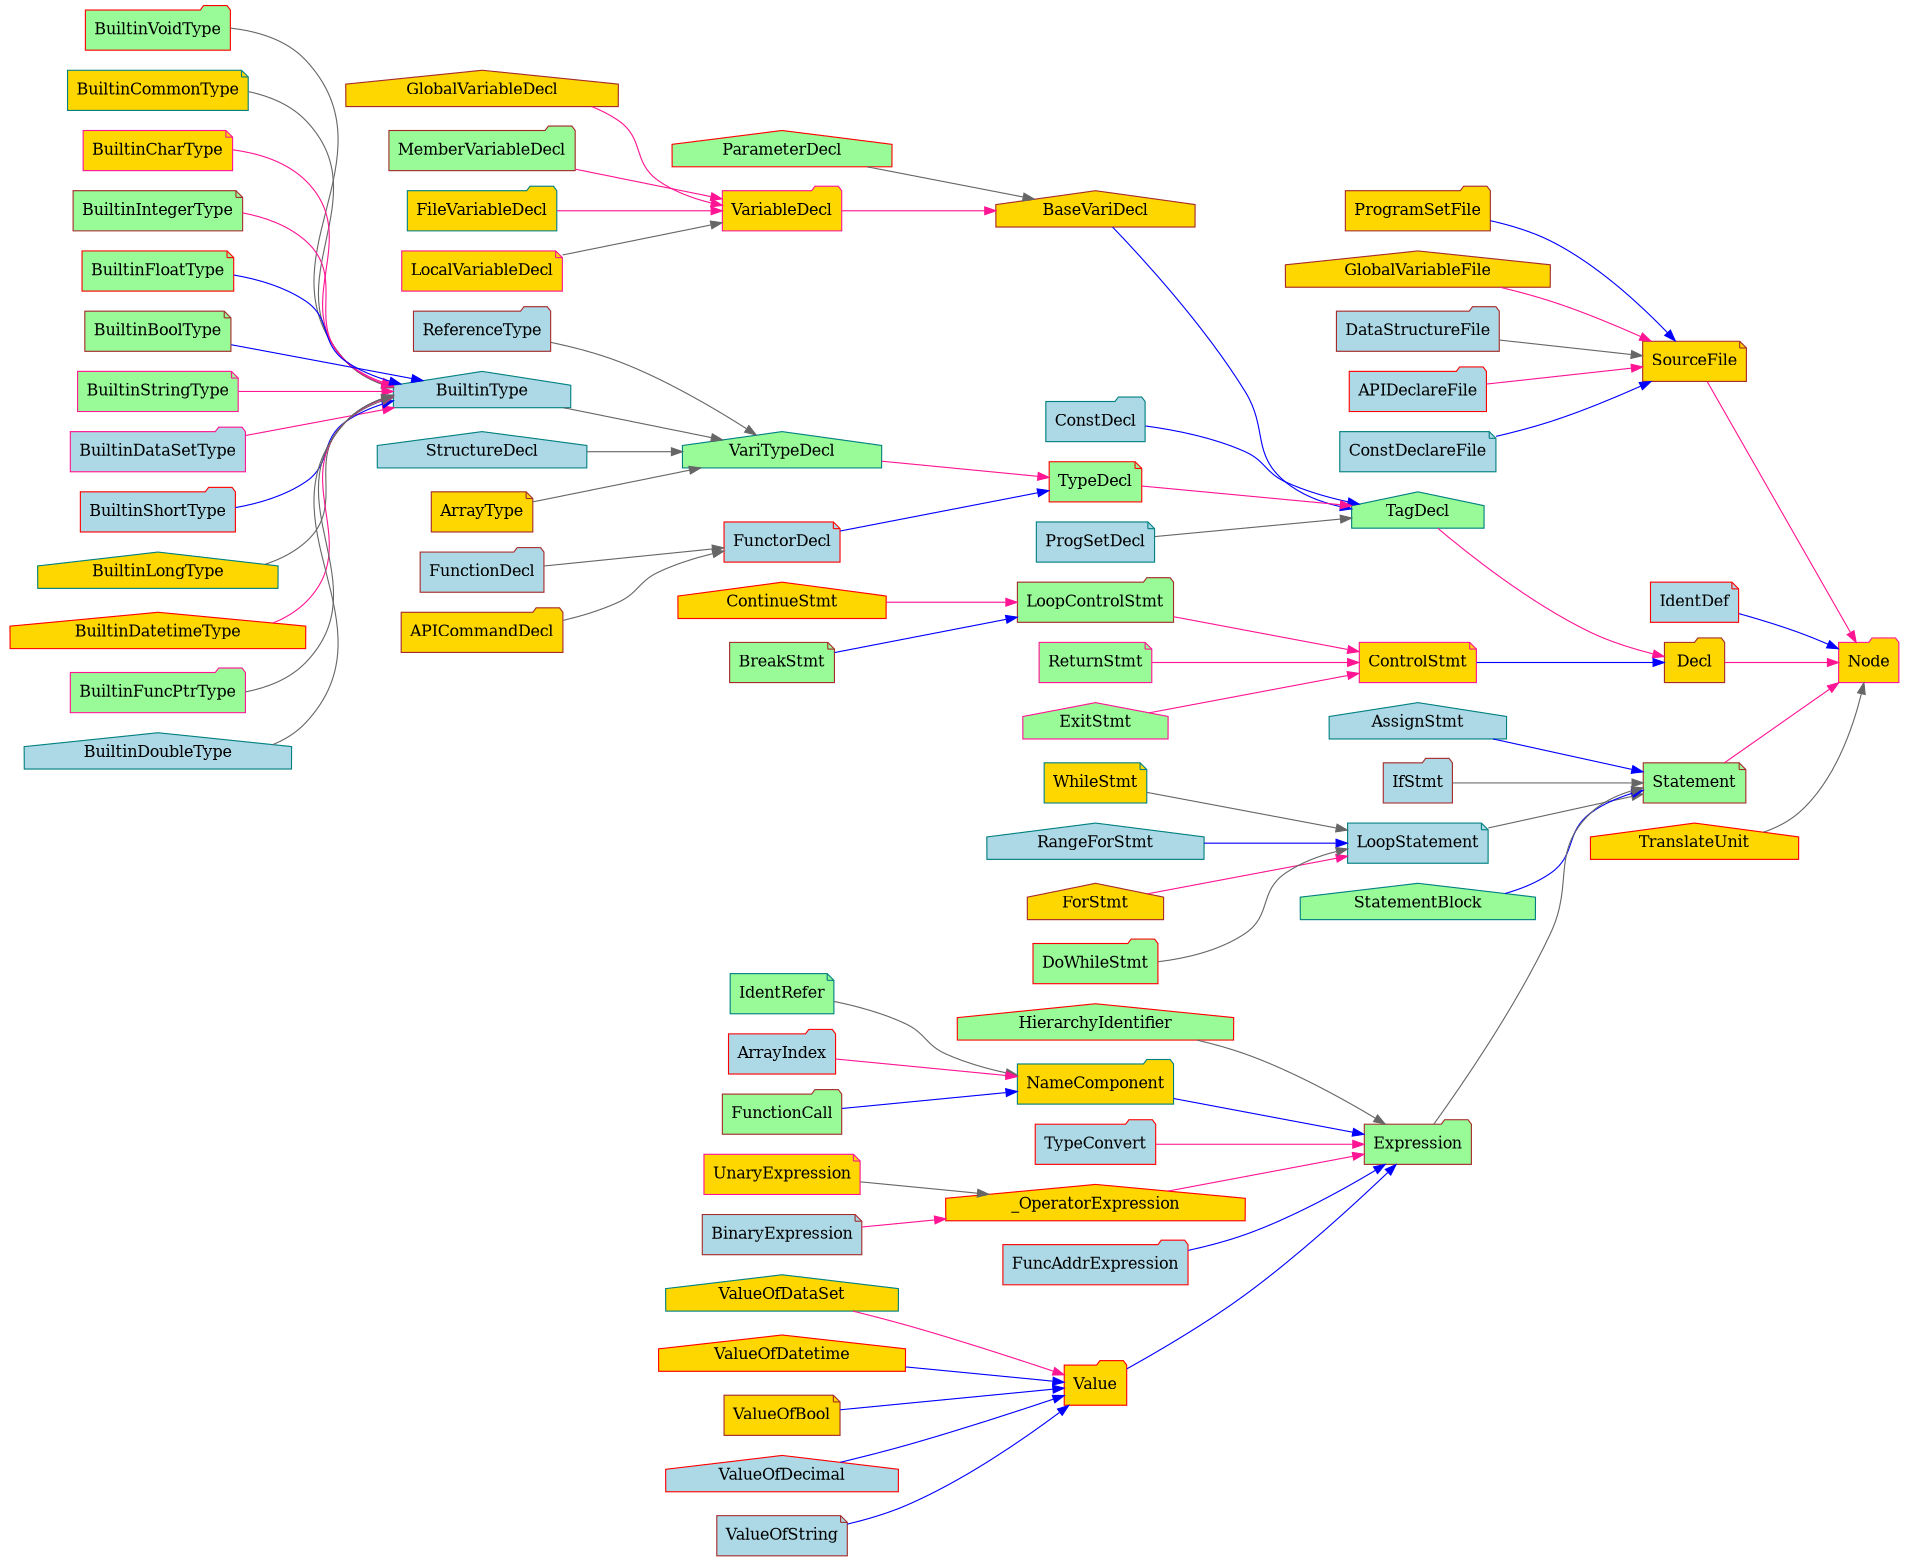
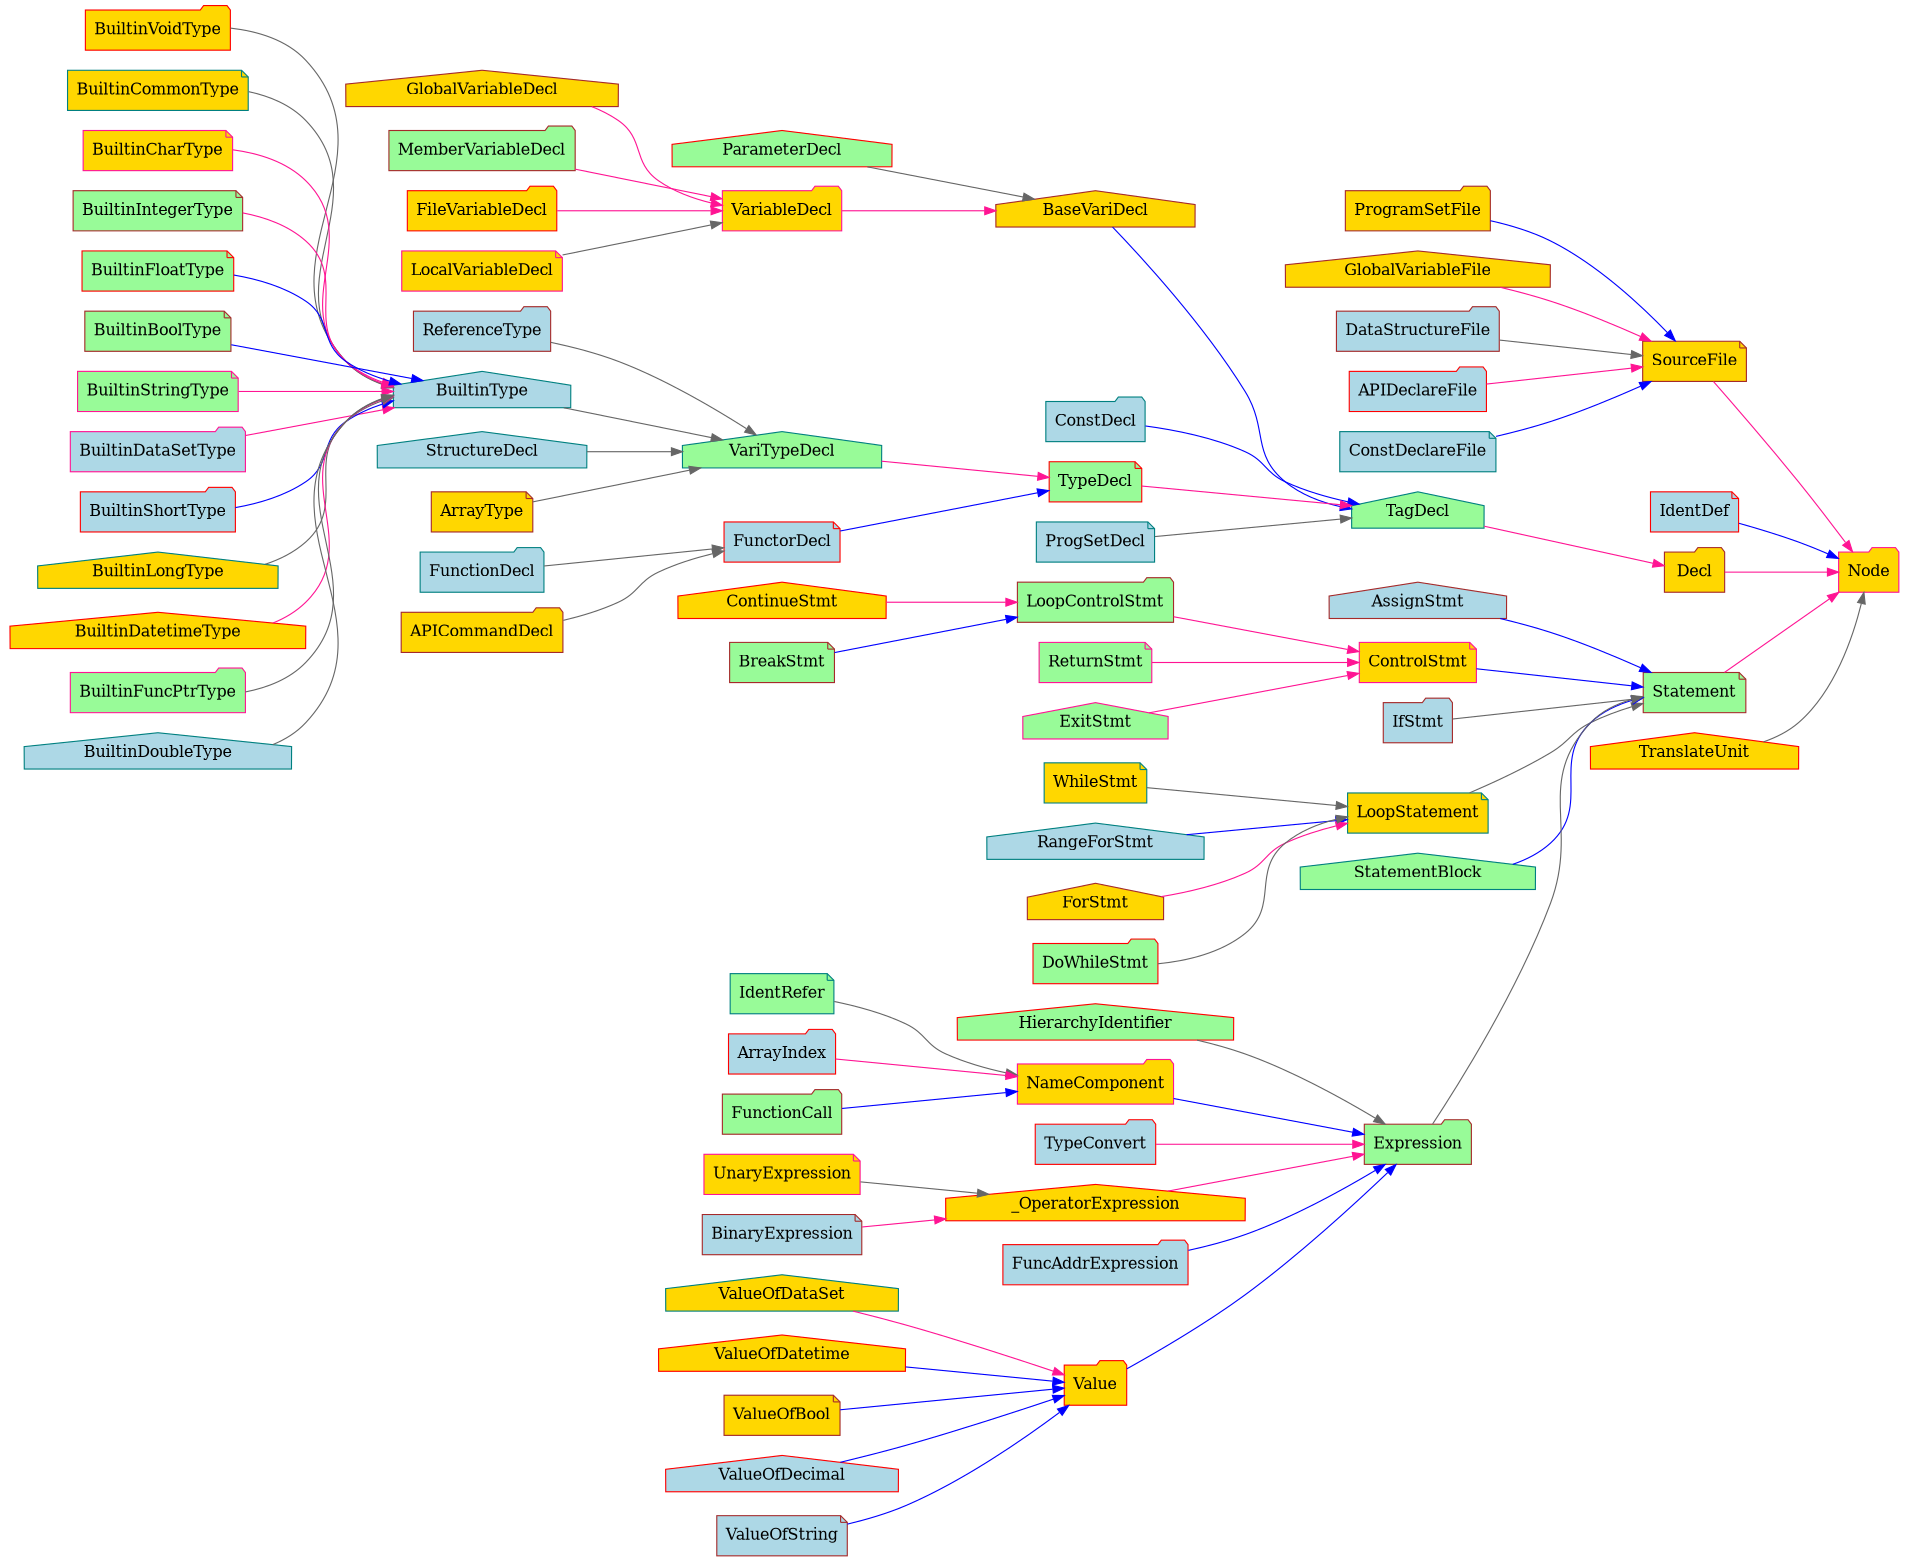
node "BuiltinVoidType": fillcolor palegreen -> gold
node "FileVariableDecl": color teal -> red
node "FunctionDecl": color brown -> teal
edge "ControlStmt" -> "Decl": now "ControlStmt" -> "Statement"
node "AssignStmt": color teal -> brown
node "LoopStatement": fillcolor lightblue -> gold
node "NameComponent": color teal -> deeppink
